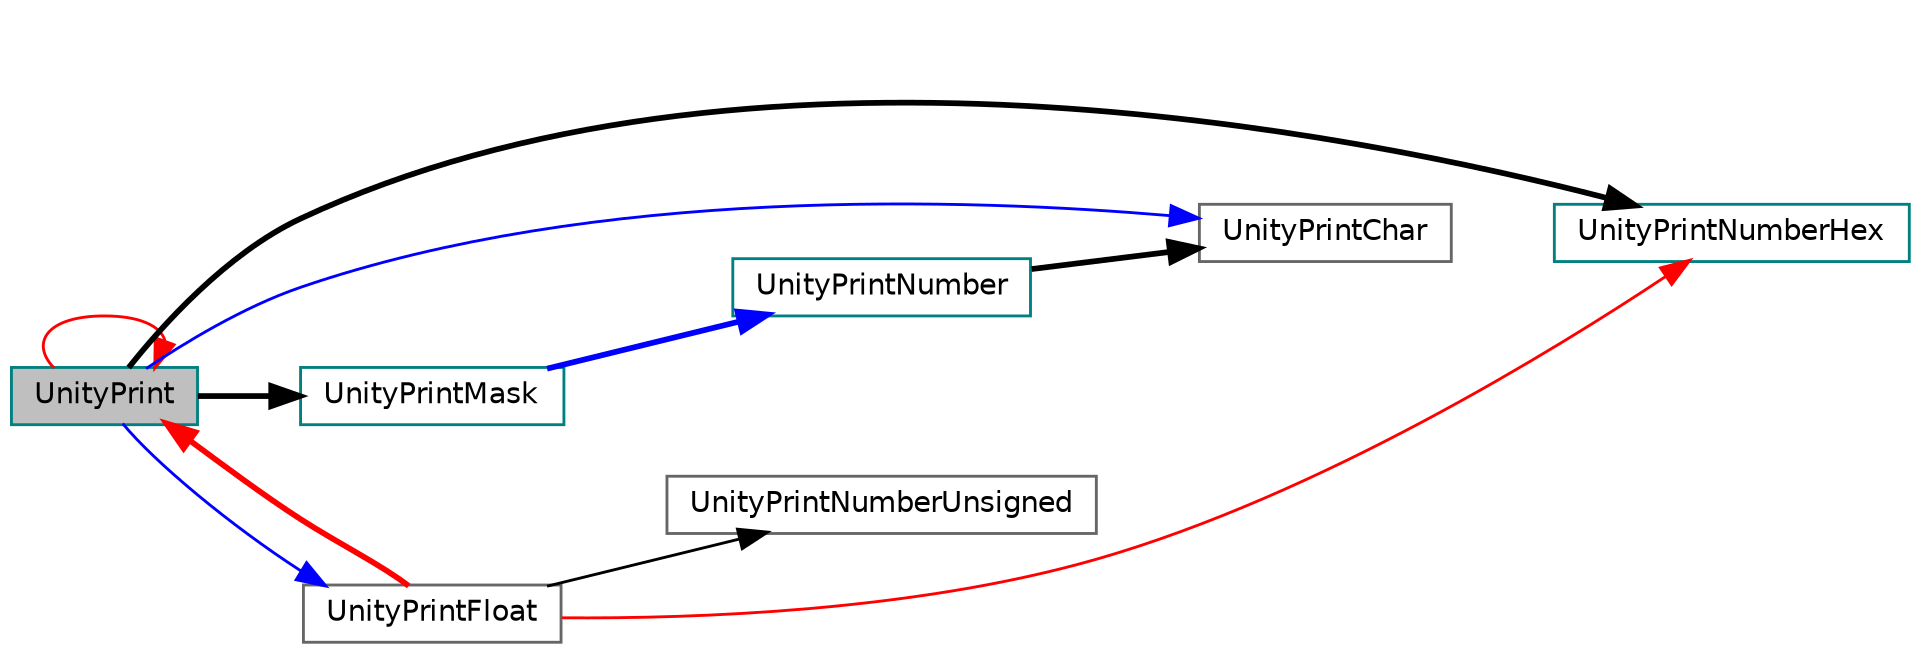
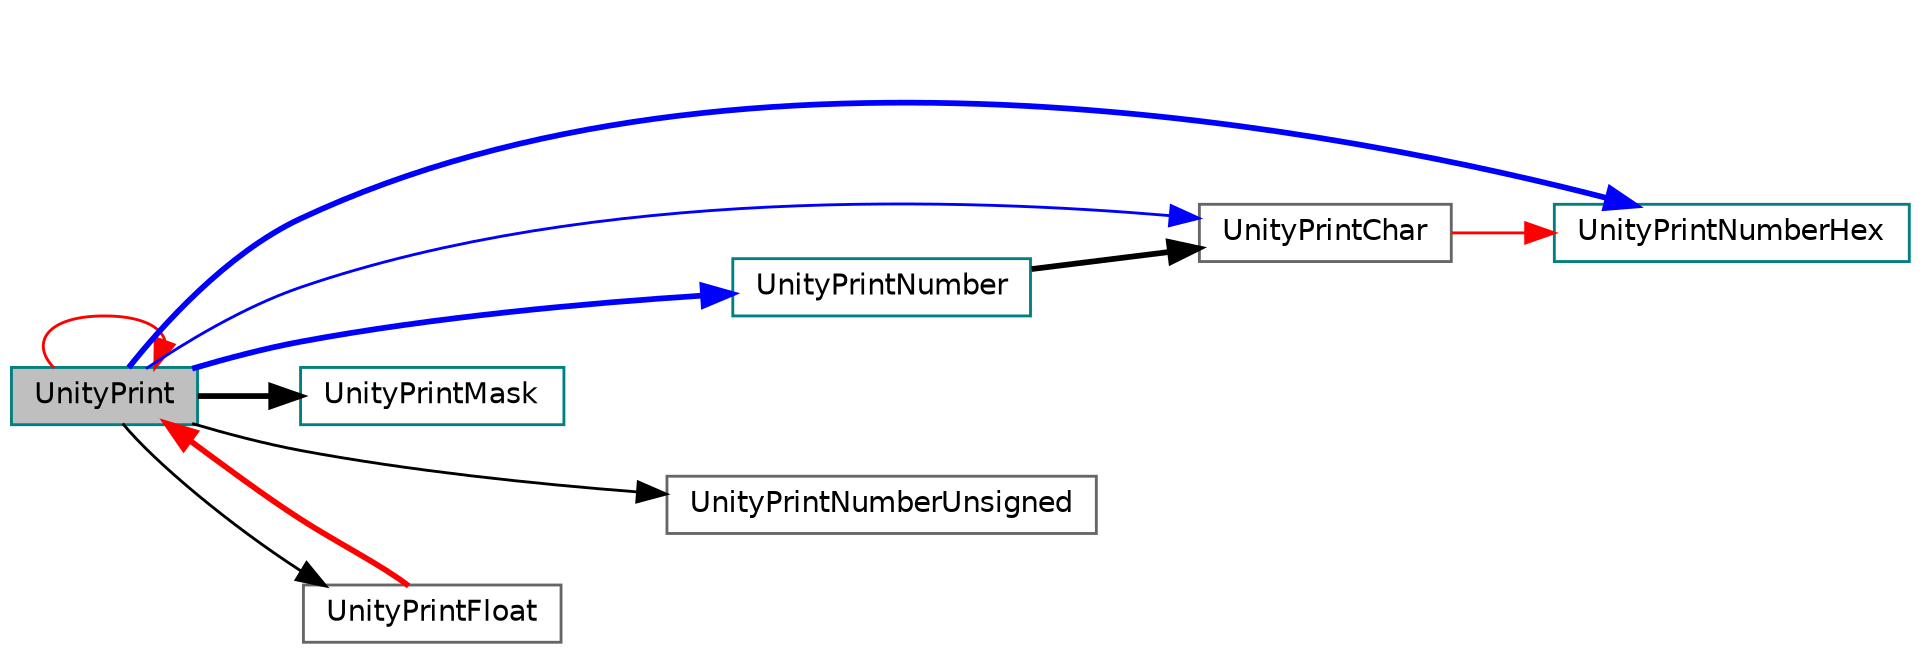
edge "UnityPrint" -> "UnityPrintNumberHex": color black -> blue
edge "UnityPrintMask" -> "UnityPrintNumber": now "UnityPrint" -> "UnityPrintNumber"
edge "UnityPrint" -> "UnityPrintFloat": color blue -> black
edge "UnityPrintFloat" -> "UnityPrintNumberHex": now "UnityPrintChar" -> "UnityPrintNumberHex"
edge "UnityPrintFloat" -> "UnityPrintNumberUnsigned": now "UnityPrint" -> "UnityPrintNumberUnsigned"
